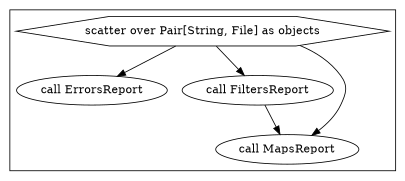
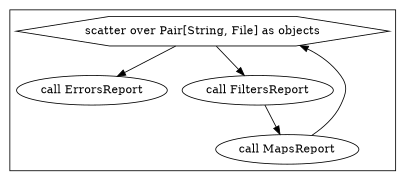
edge "scatter over Pair[String, File] as objects" -> "call MapsReport": reversed
